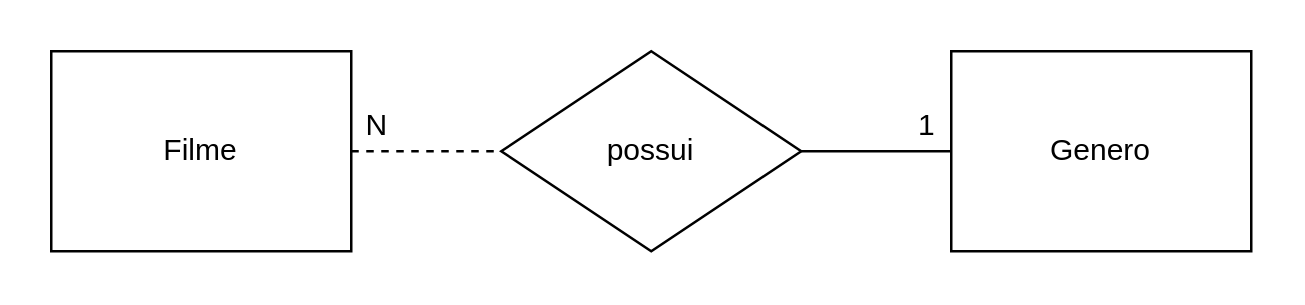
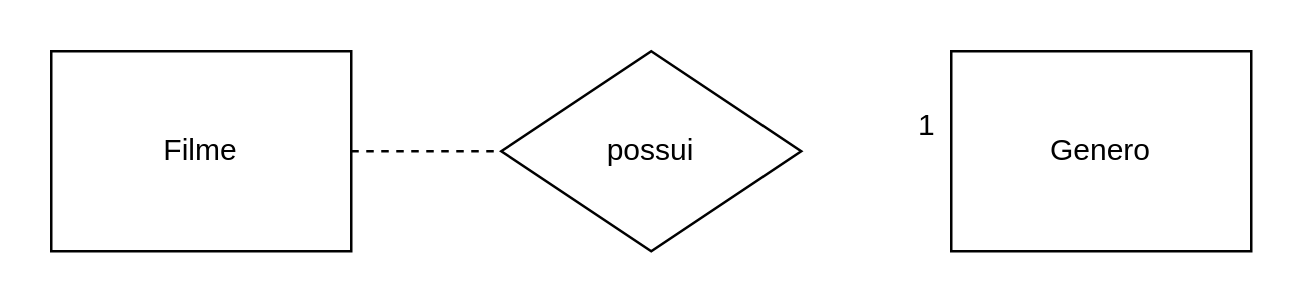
node "N": removed
edge "possui" -- "Genero": removed
